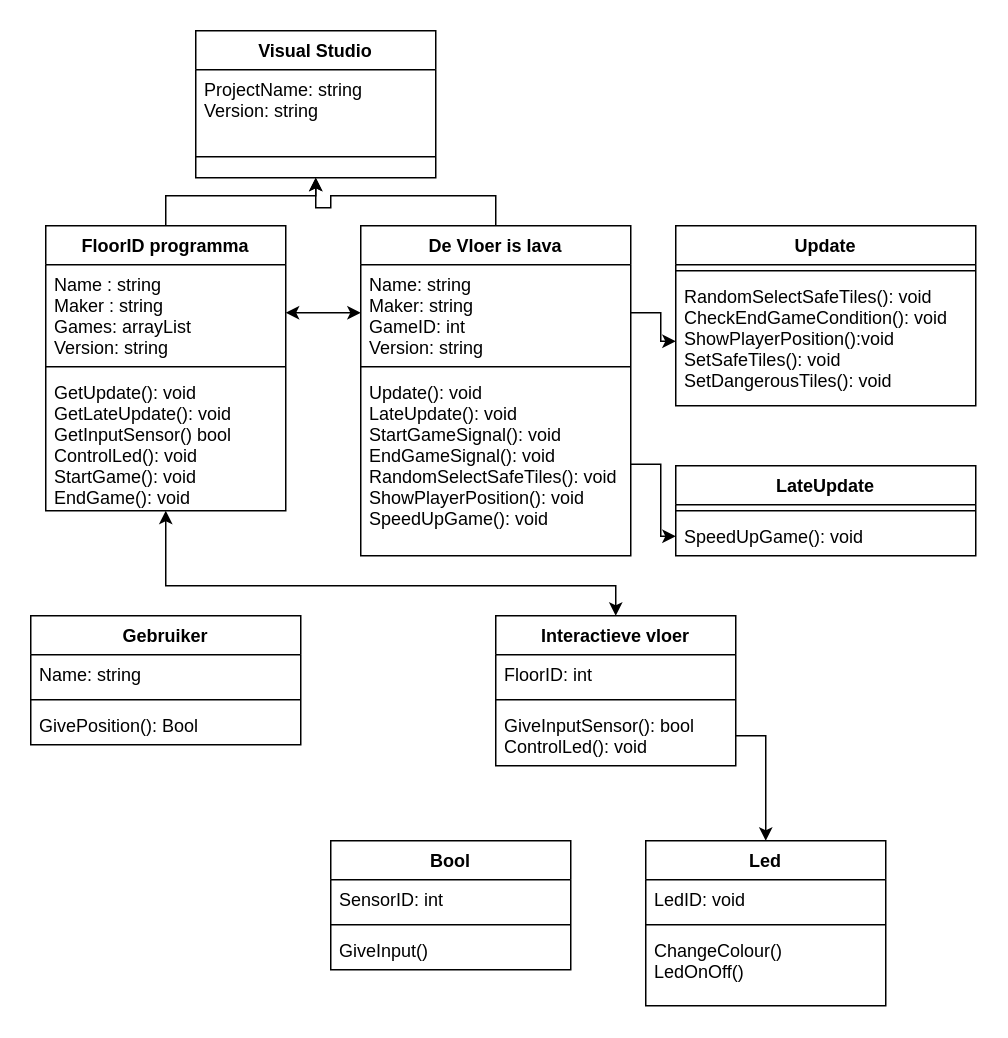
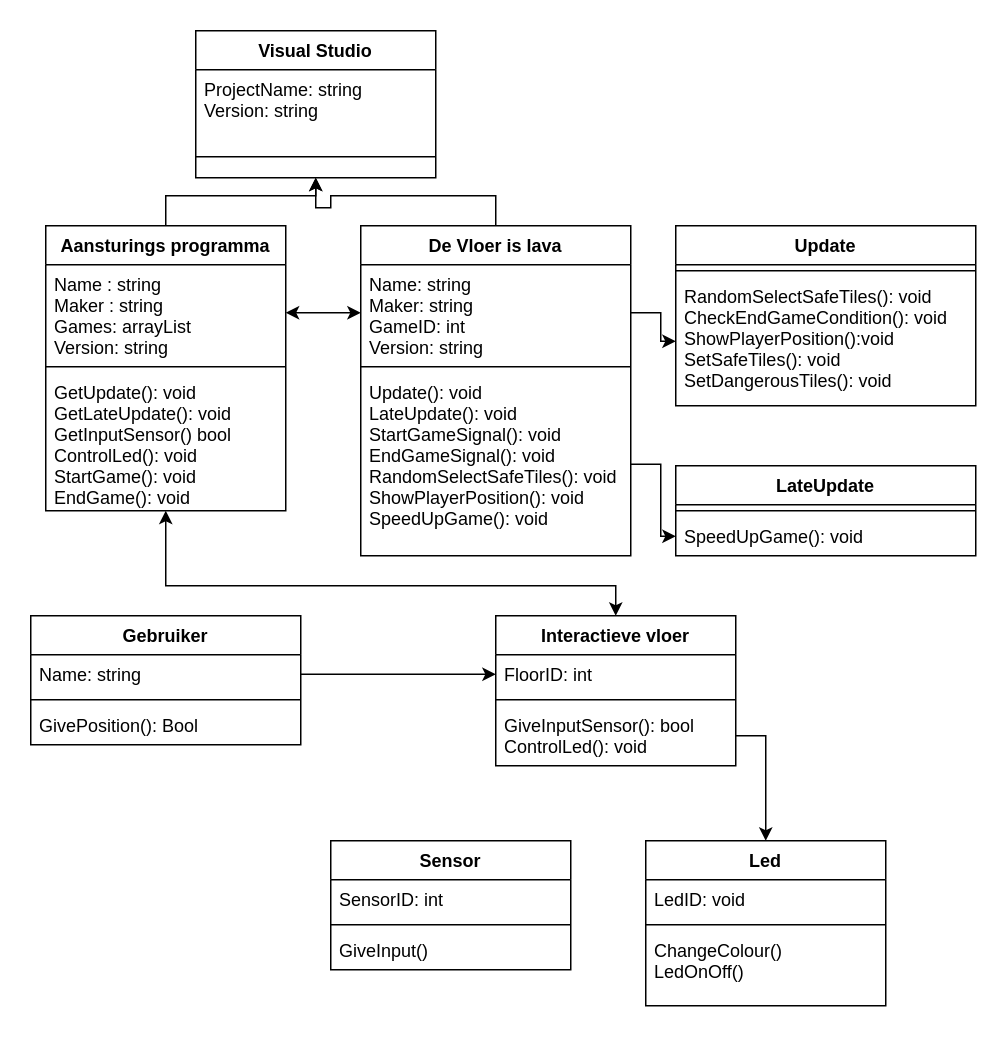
node "FloorID programma": label "FloorID programma" -> "Aansturings programma"
edge "Name: string" -> "FloorID: int": added
node "Bool": label "Bool" -> "Sensor"
